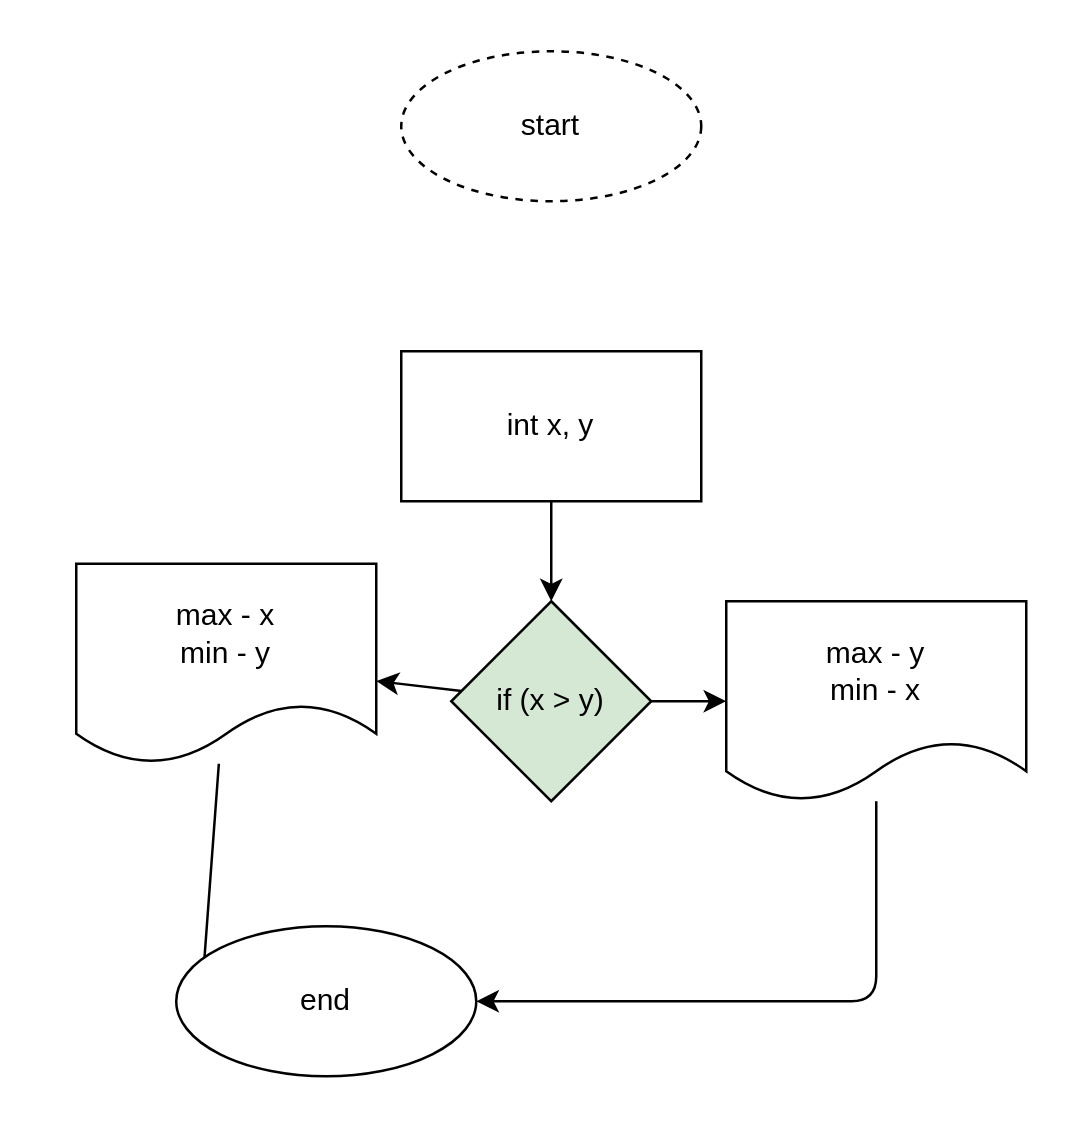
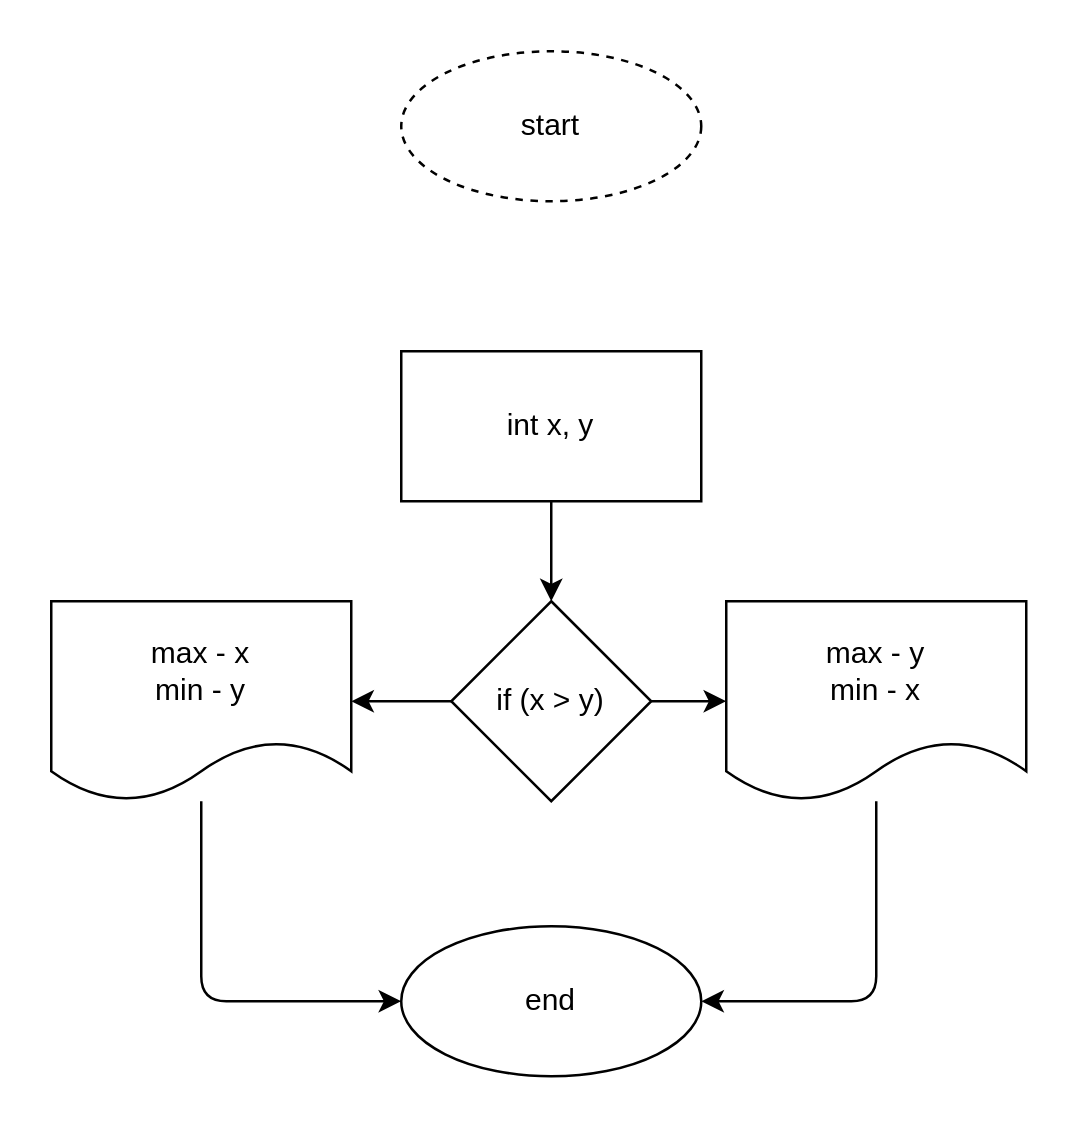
node "max - x min - y": moved (226, 664) -> (201, 701)
node "if (x > y)": fillcolor #d5e8d4 -> #ffffff
node "end": moved (326, 1001) -> (551, 1001)
